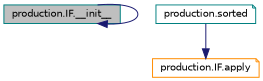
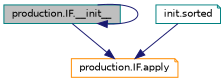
node "production.sorted": label "production.sorted" -> "init.sorted"
edge "production.IF.__init__" -> "production.IF.apply": added
